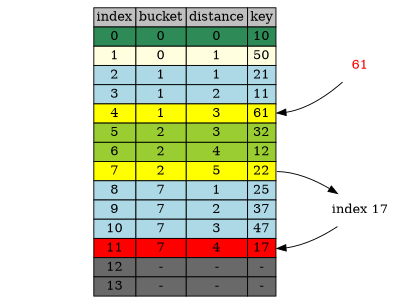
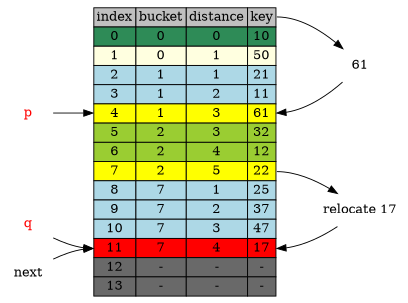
edge "index" -> "61": added
node "61": fontcolor red -> black
node "p": added
node "index 17": label "index 17" -> "relocate 17"
node "q": added
node "next": added
